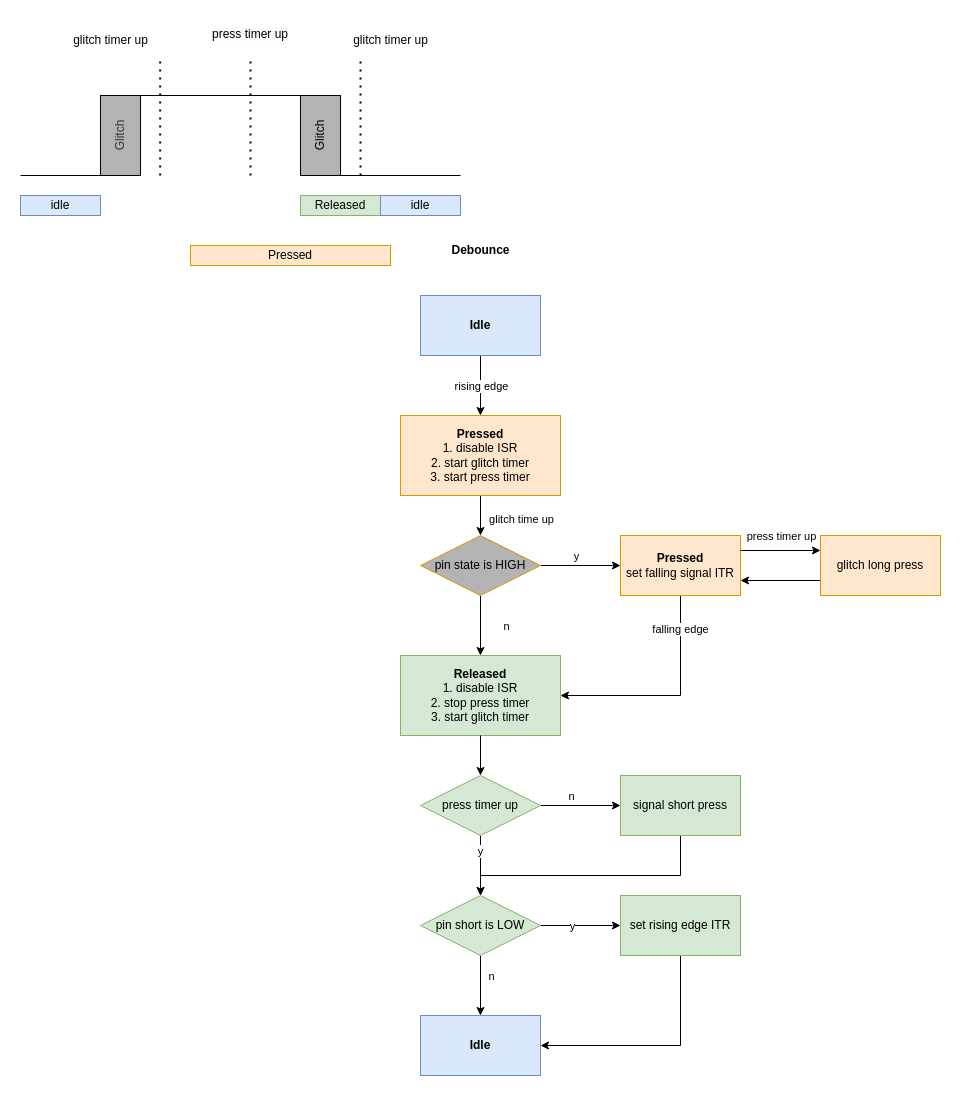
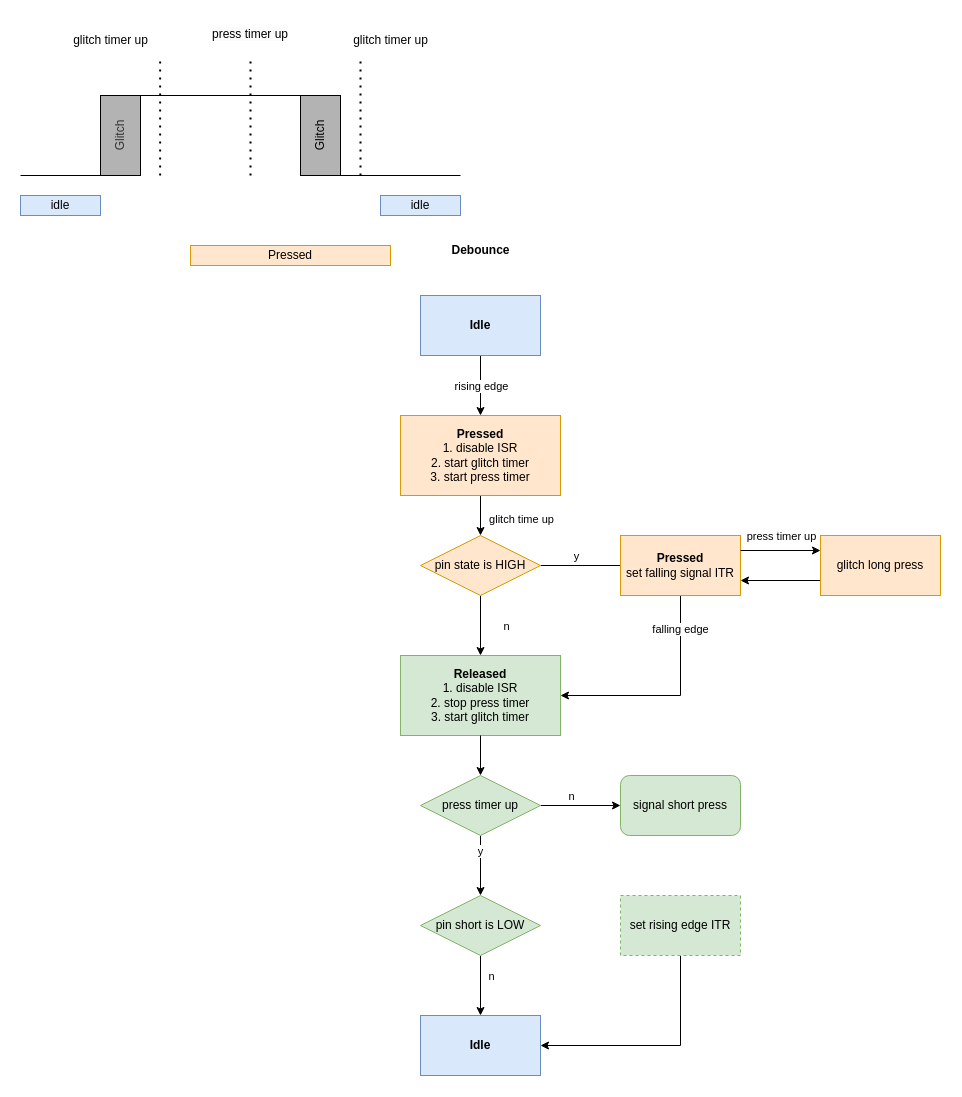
node "Released": removed
node "pin state is HIGH": fillcolor #b3b3b3 -> #ffe6cc
edge "pin state is HIGH" -> "Pressed set falling signal ITR": arrowhead classic -> none
node "signal short press": shape rectangle -> rounded rectangle
edge "signal short press" -> "pin short is LOW": removed
edge "pin short is LOW" -> "set rising edge ITR": removed, label "y"
node "set rising edge ITR": style solid -> dashed
